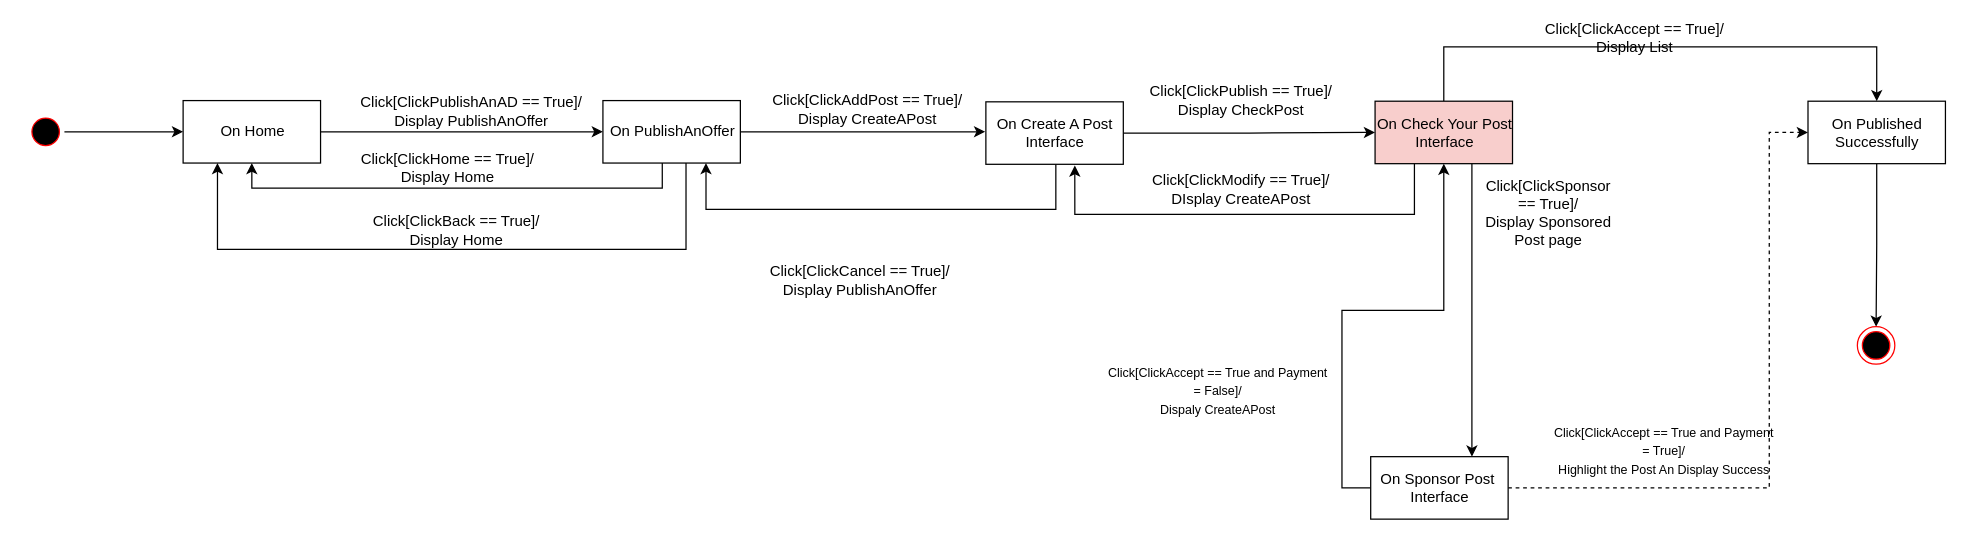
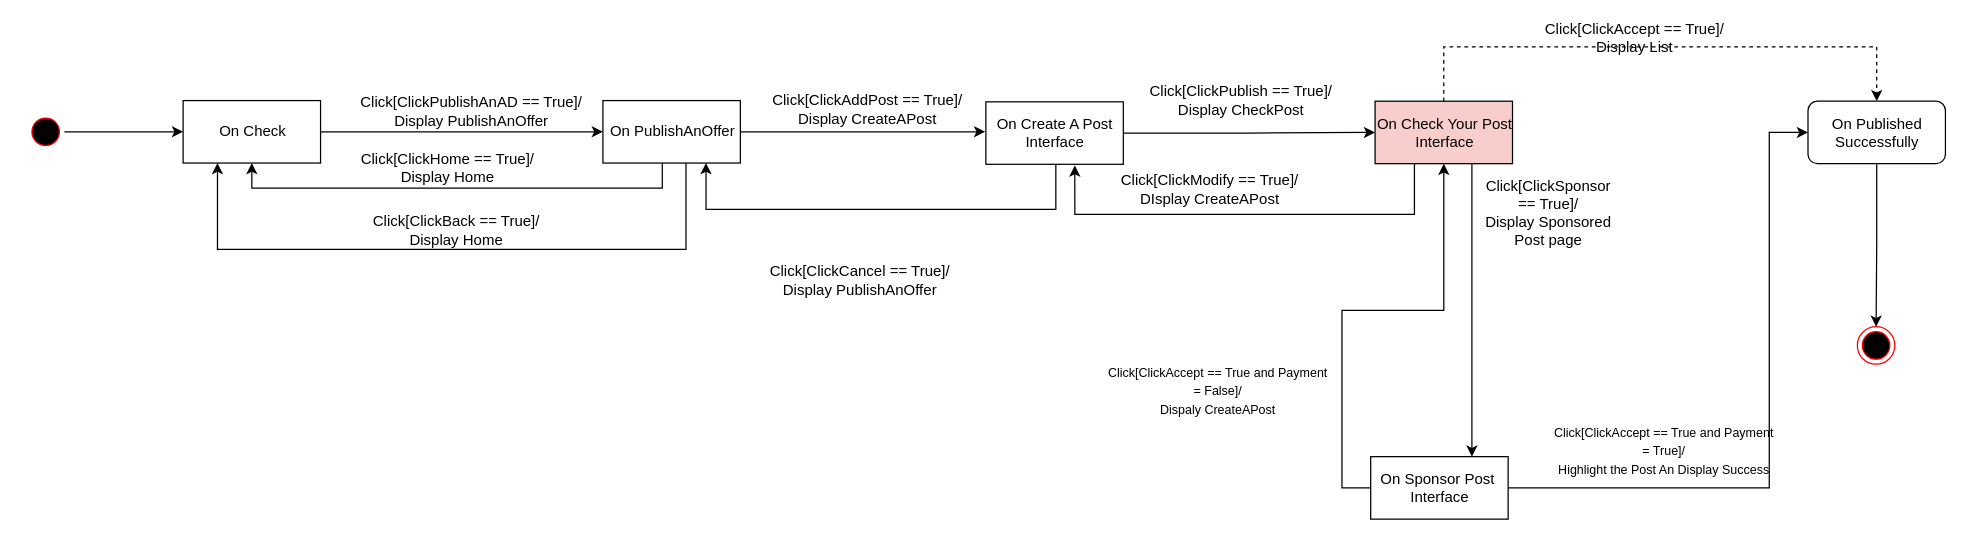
edge "On Check Your Post Interface" -> "On Published Successfully": style solid -> dashed
node "On Home": label "On Home" -> "On Check"
node "On Published Successfully": shape rectangle -> rounded rectangle
node "Click[ClickModify == True]/ DIsplay CreateAPost": moved (1241, 189) -> (1209, 189)
edge "On Sponsor Post Interface" -> "On Published Successfully": style dashed -> solid
